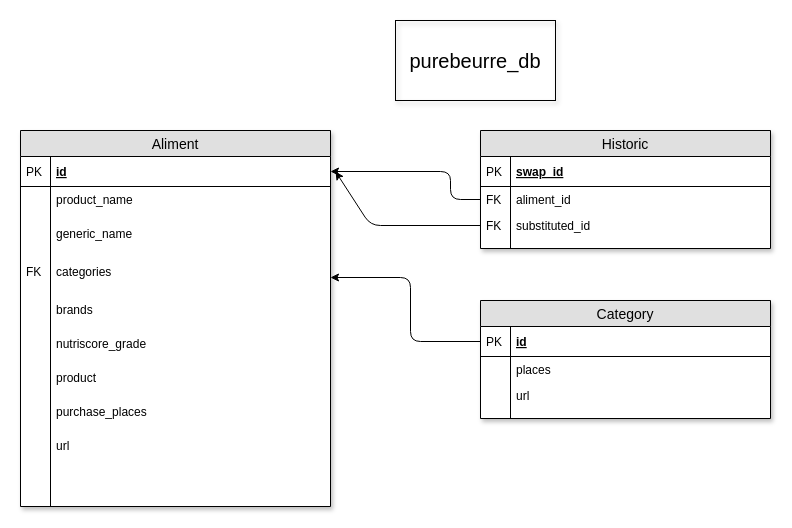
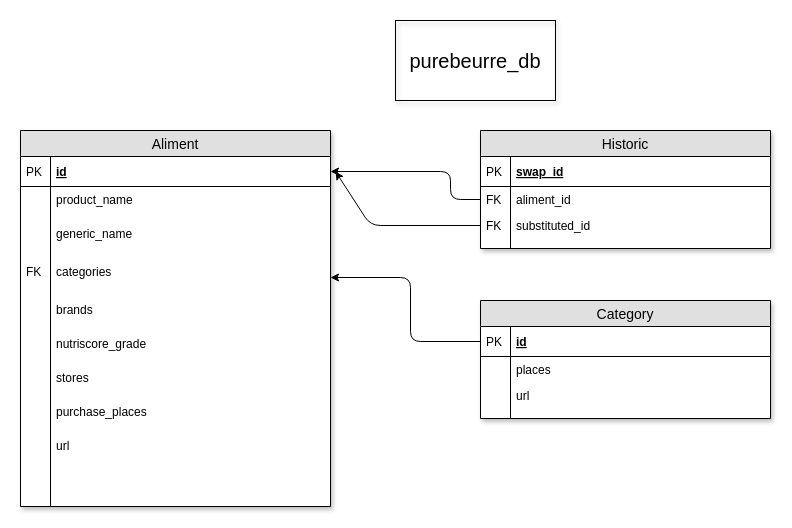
node "product": label "product" -> "stores"
